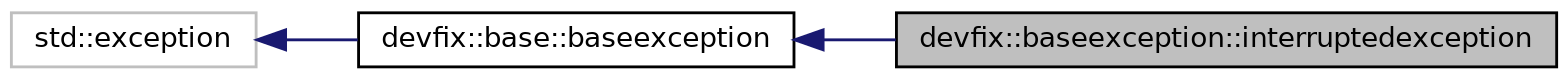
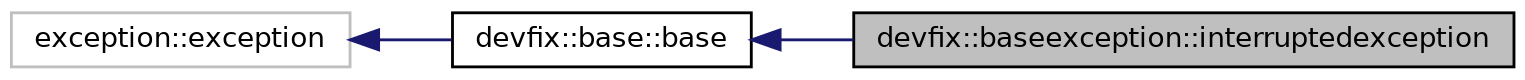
node "std::exception": label "std::exception" -> "exception::exception"
node "devfix::base::baseexception": label "devfix::base::baseexception" -> "devfix::base::base"
